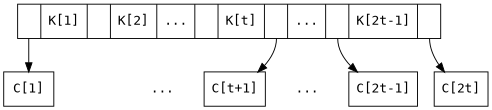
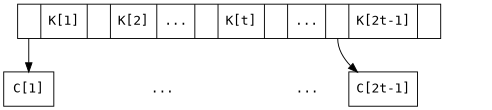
node "C[t+1]": removed
node "C[2t]": removed
